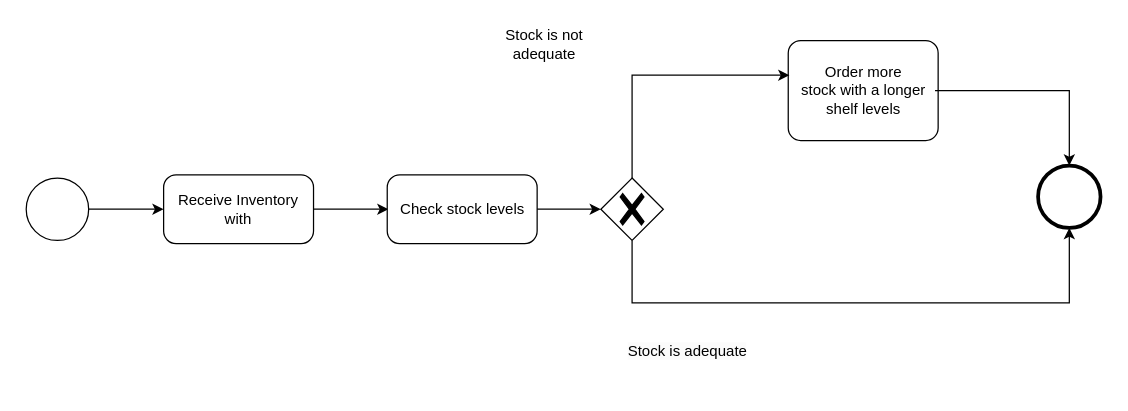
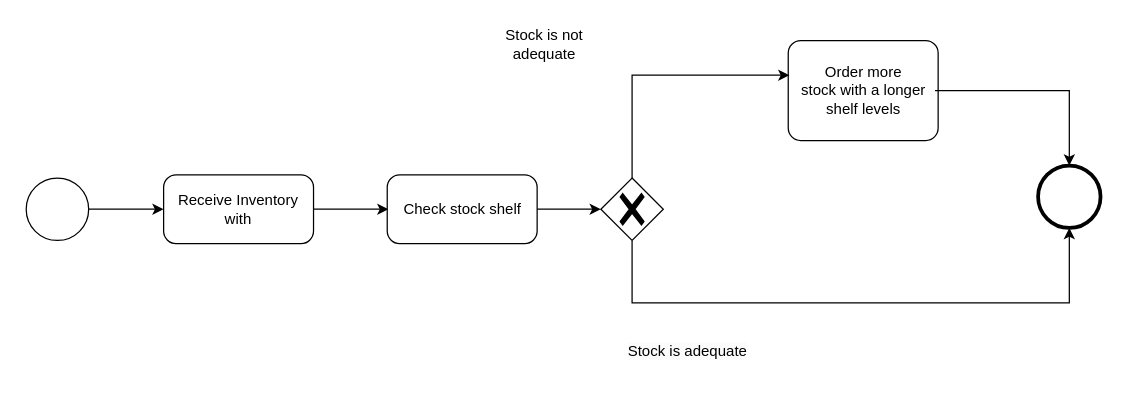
node "Check stock levels": label "Check stock levels" -> "Check stock shelf"
